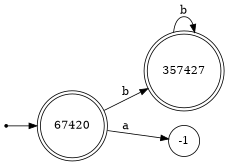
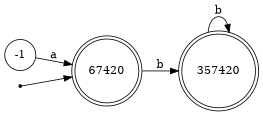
node "357427": label "357427" -> "357420"
edge "67420" -> "-1": reversed
